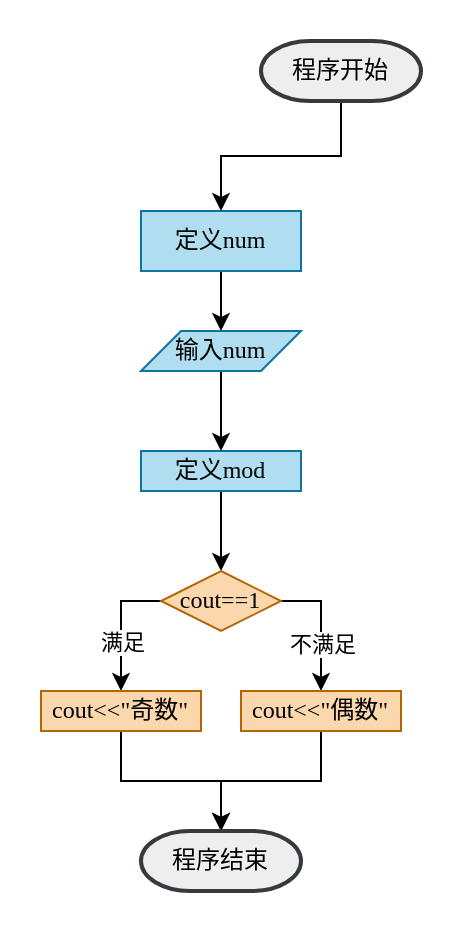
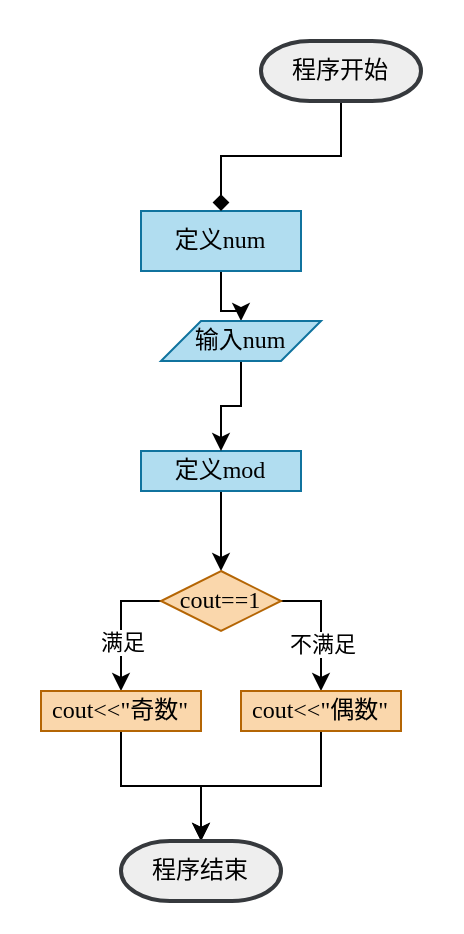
edge "程序开始" -> "定义num": arrowhead classic -> diamond
node "输入num": moved (221, 351) -> (241, 341)
node "程序结束": moved (221, 861) -> (201, 871)
